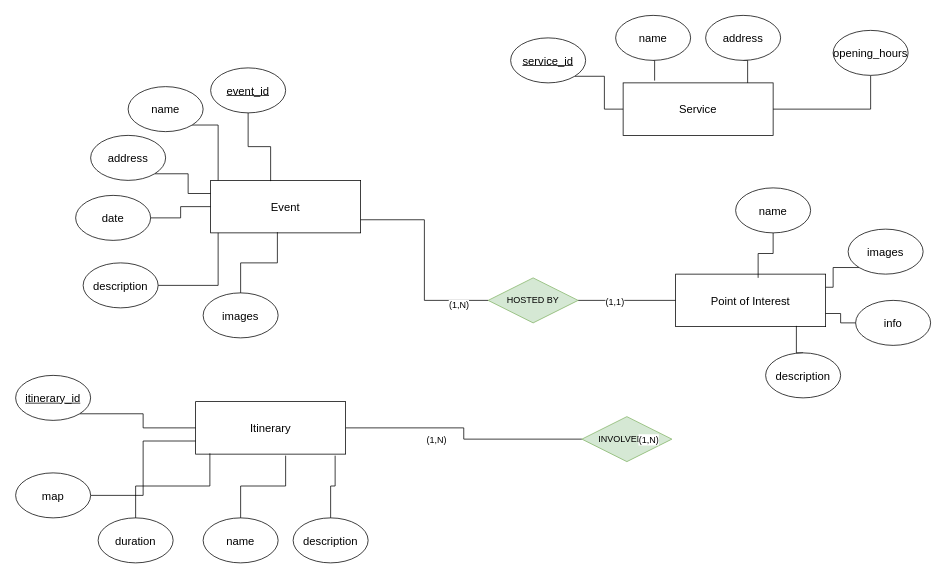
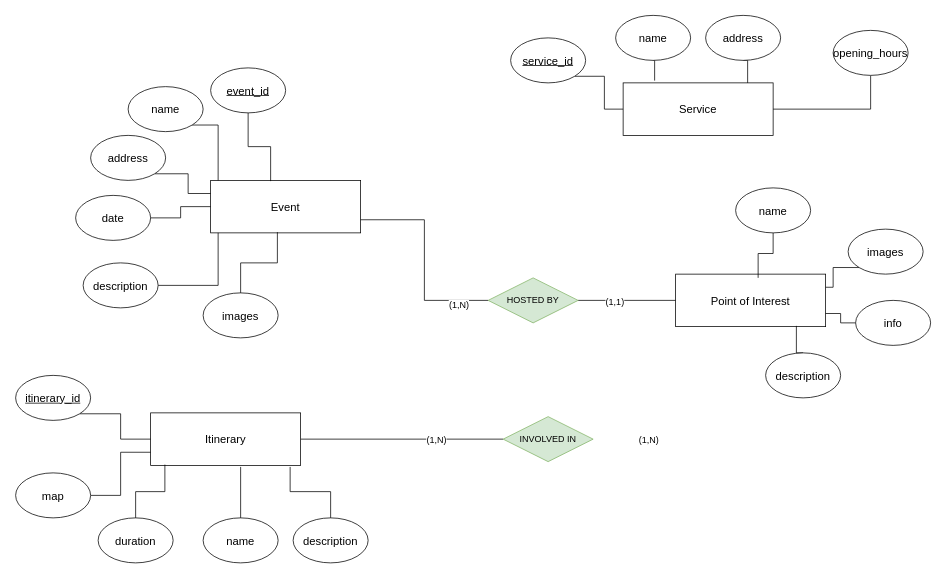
node "Itinerary": moved (270, 428) -> (225, 439)
node "INVOLVED IN": moved (627, 439) -> (548, 439)
